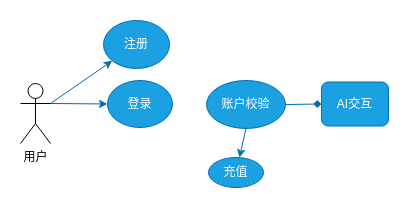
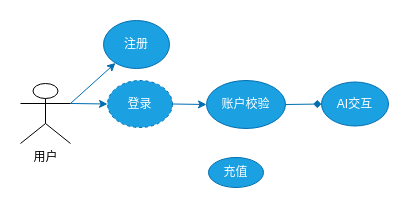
node "登录": style solid -> dashed
edge "登录" -> "账户校验": added
node "AI交互": shape rounded rectangle -> ellipse
node "用户": size 30x60 -> 50x60
edge "账户校验" -> "充值": removed
